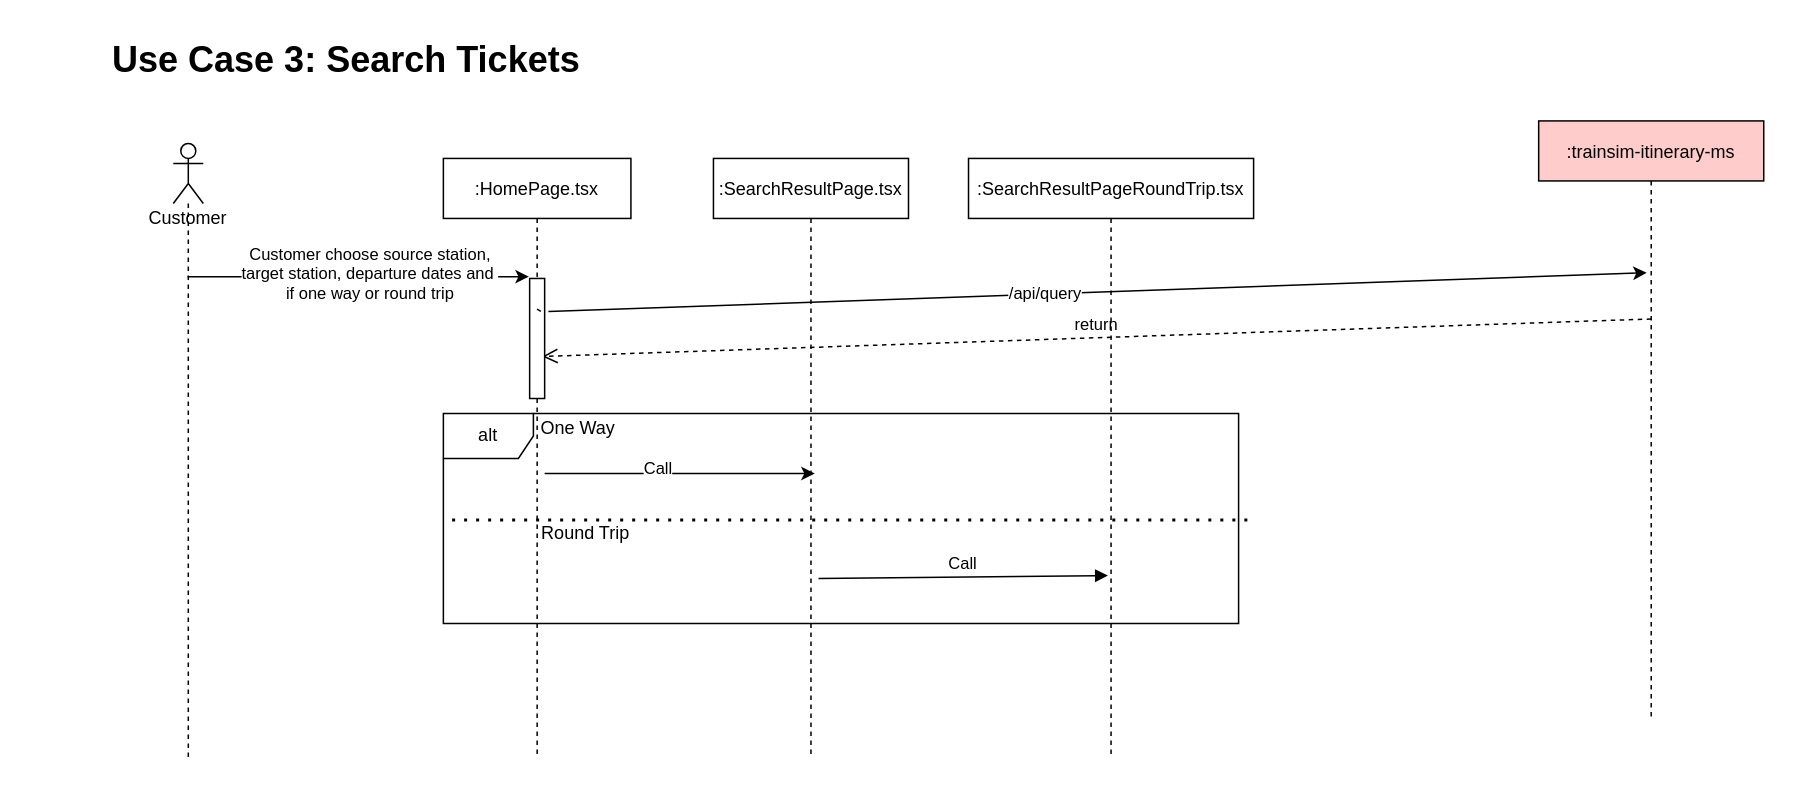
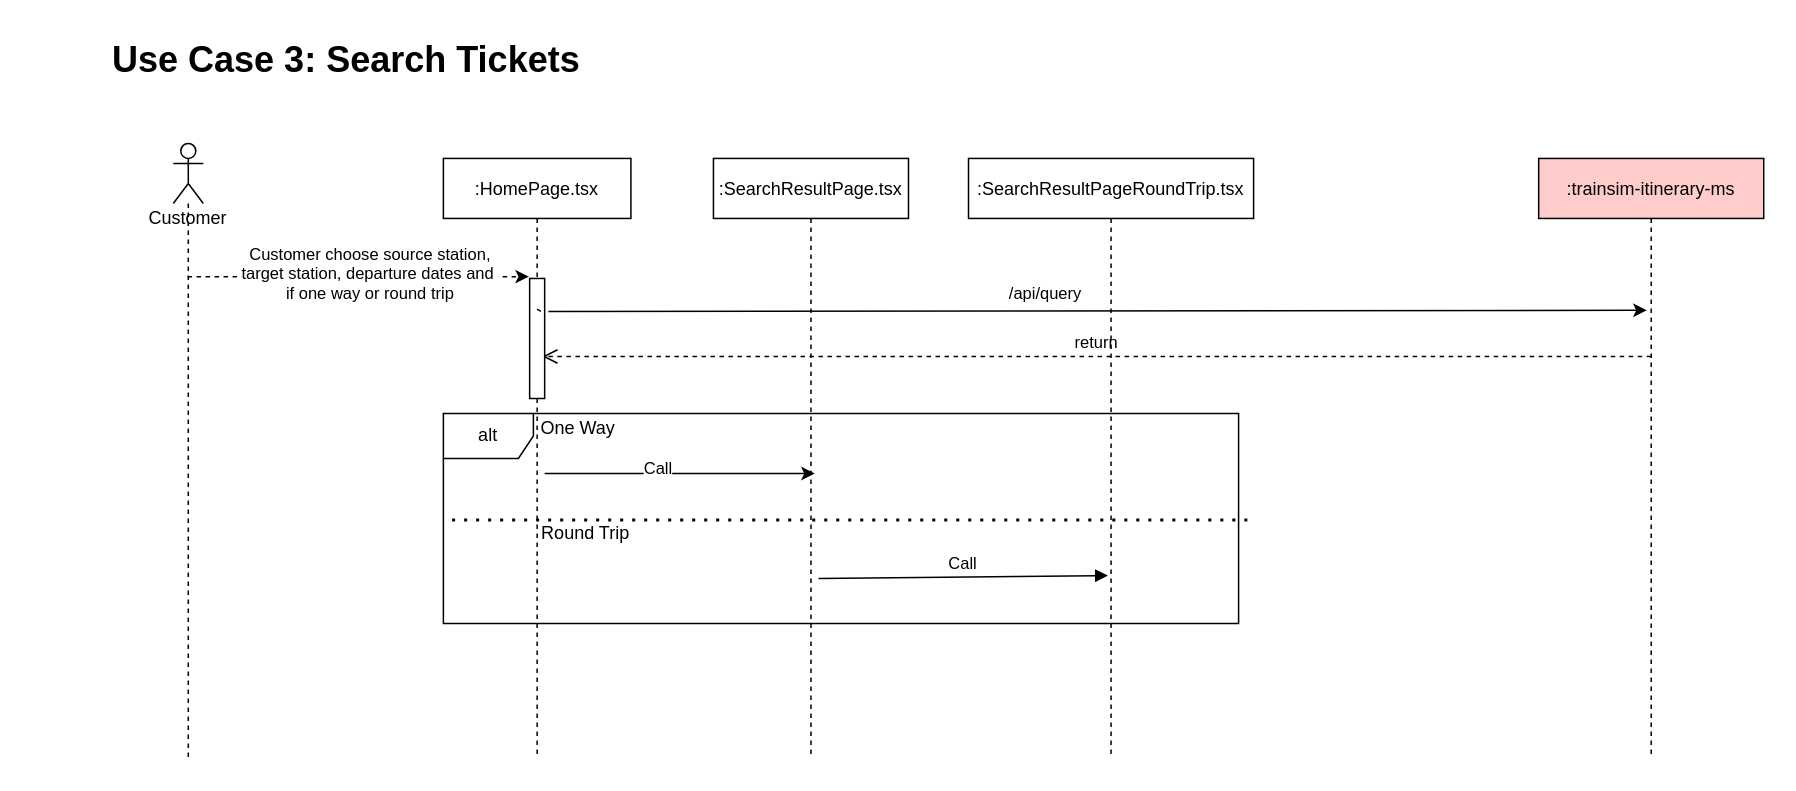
edge "Customer" -> ":HomePage.tsx": style solid -> dashed
node ":trainsim-itinerary-ms": moved (1651, 421) -> (1651, 458)
